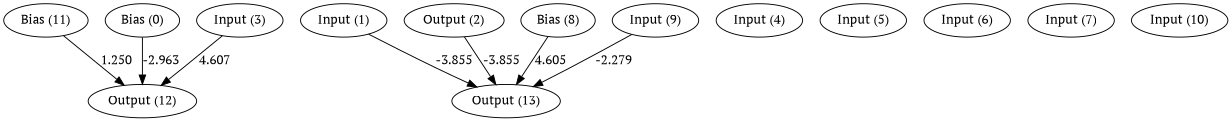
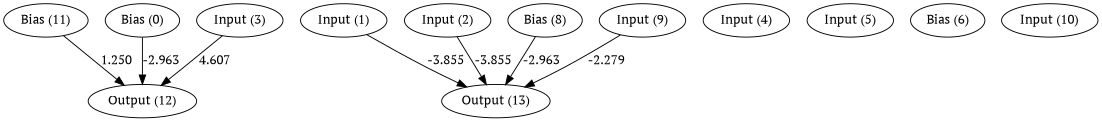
node "Output (2)": label "Output (2)" -> "Input (2)"
node "Input (6)": label "Input (6)" -> "Bias (6)"
node "Input (7)": removed
edge "Bias (8)" -> "Output (13)": label "4.605" -> "-2.963"
